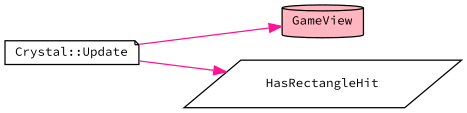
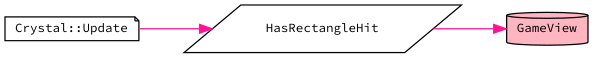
edge "Crystal::Update" -> "GameView": now "HasRectangleHit" -> "GameView"
